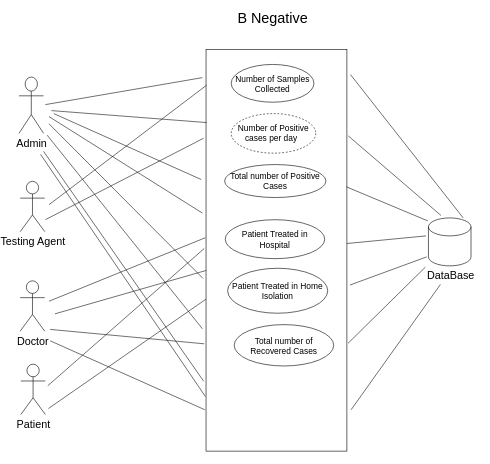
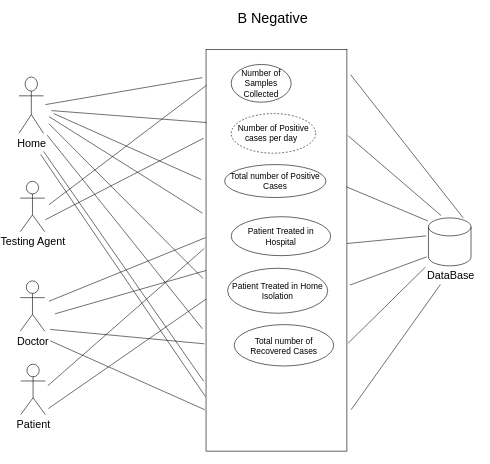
node "Number of Samples Collected": size 83x38 -> 60x38
node "Admin": label "Admin" -> "Home"
node "Patient Treated in Hospital": moved (275, 239) -> (281, 236)
